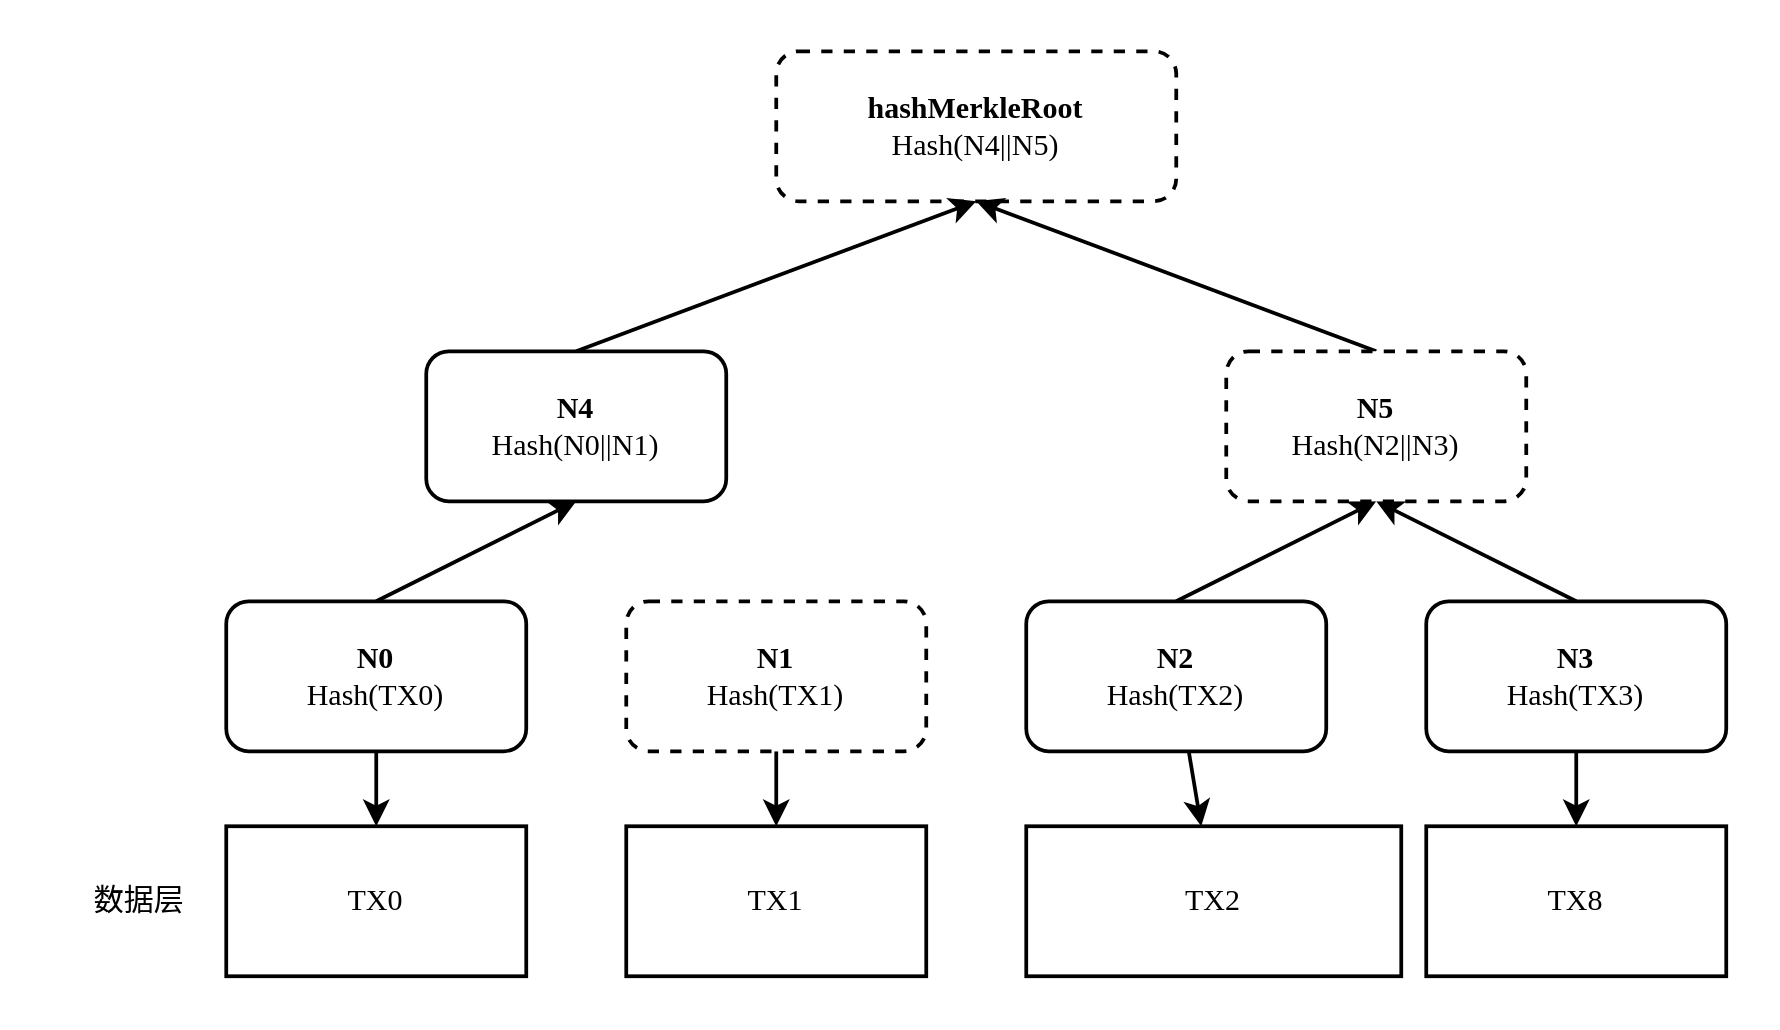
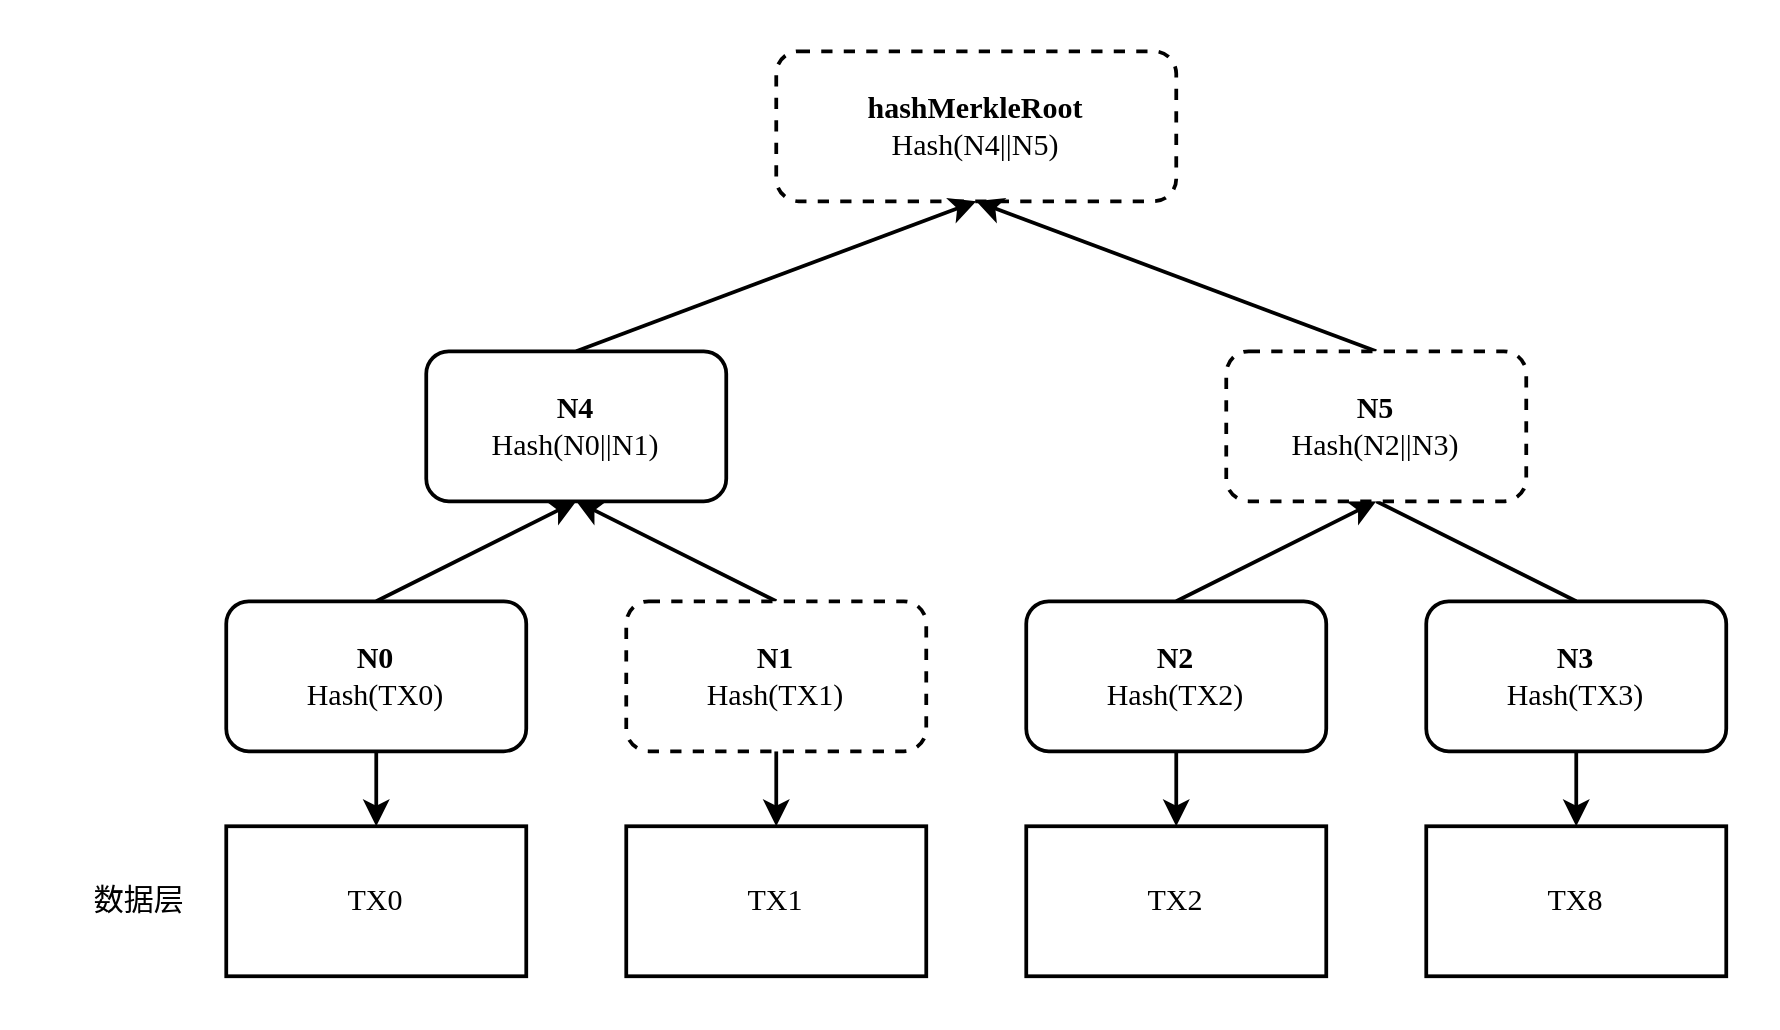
edge "N3 Hash(TX3)" -> "N5 Hash(N2||N3)": arrowhead classic -> none
edge "N1 Hash(TX1)" -> "N4 Hash(N0||N1)": added
node "TX2": size 375x150 -> 300x150
